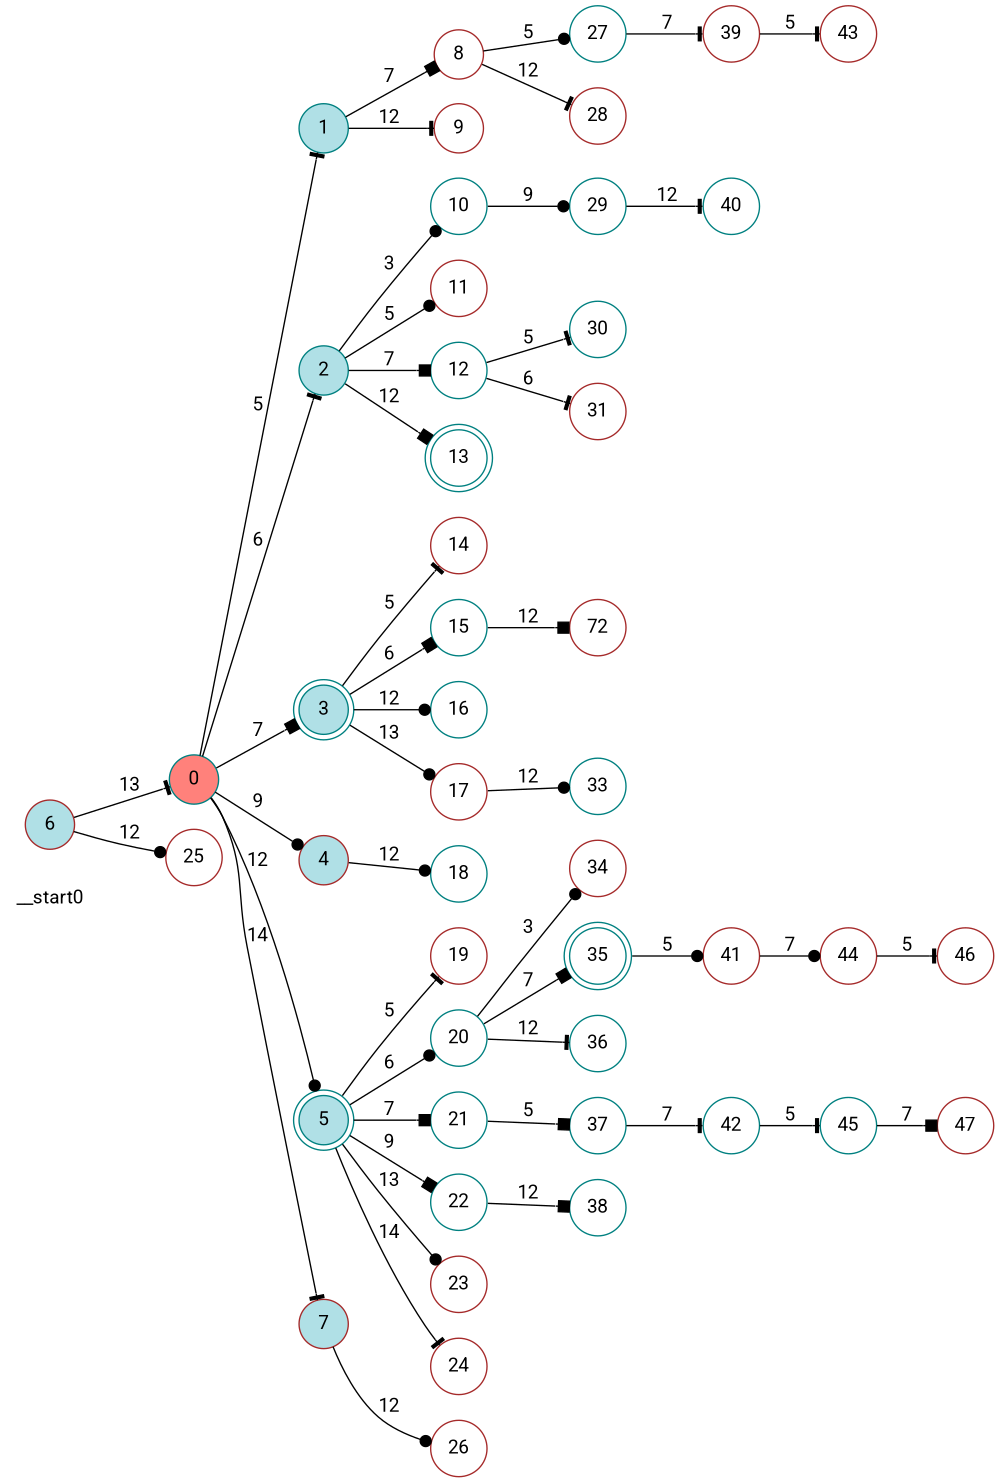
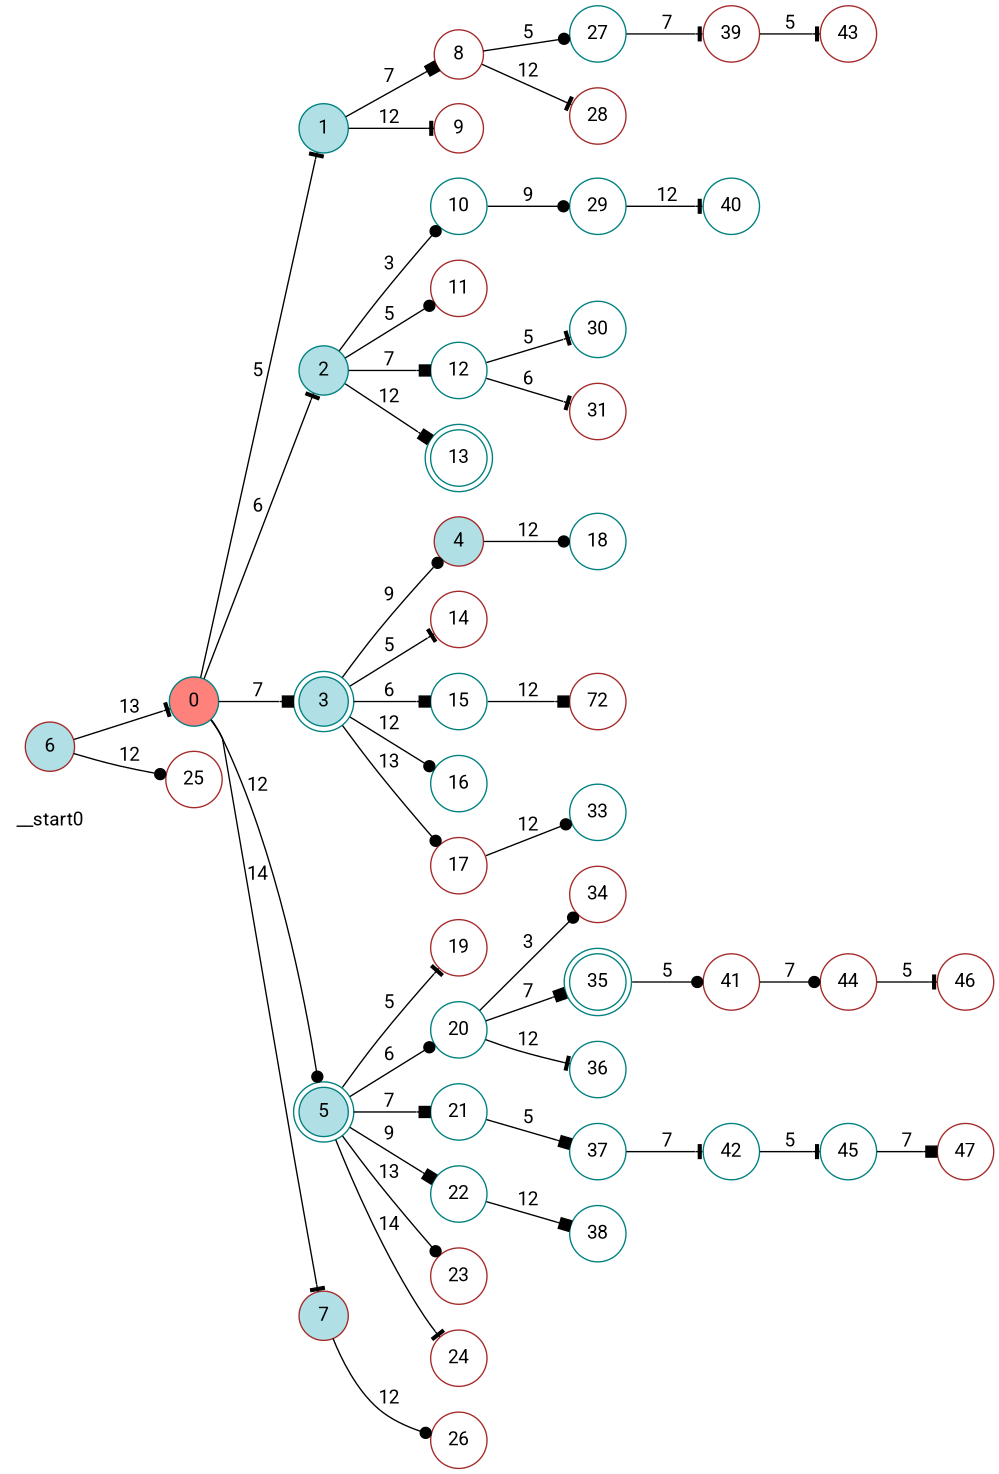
edge "0" -> "4": now "3" -> "4"
